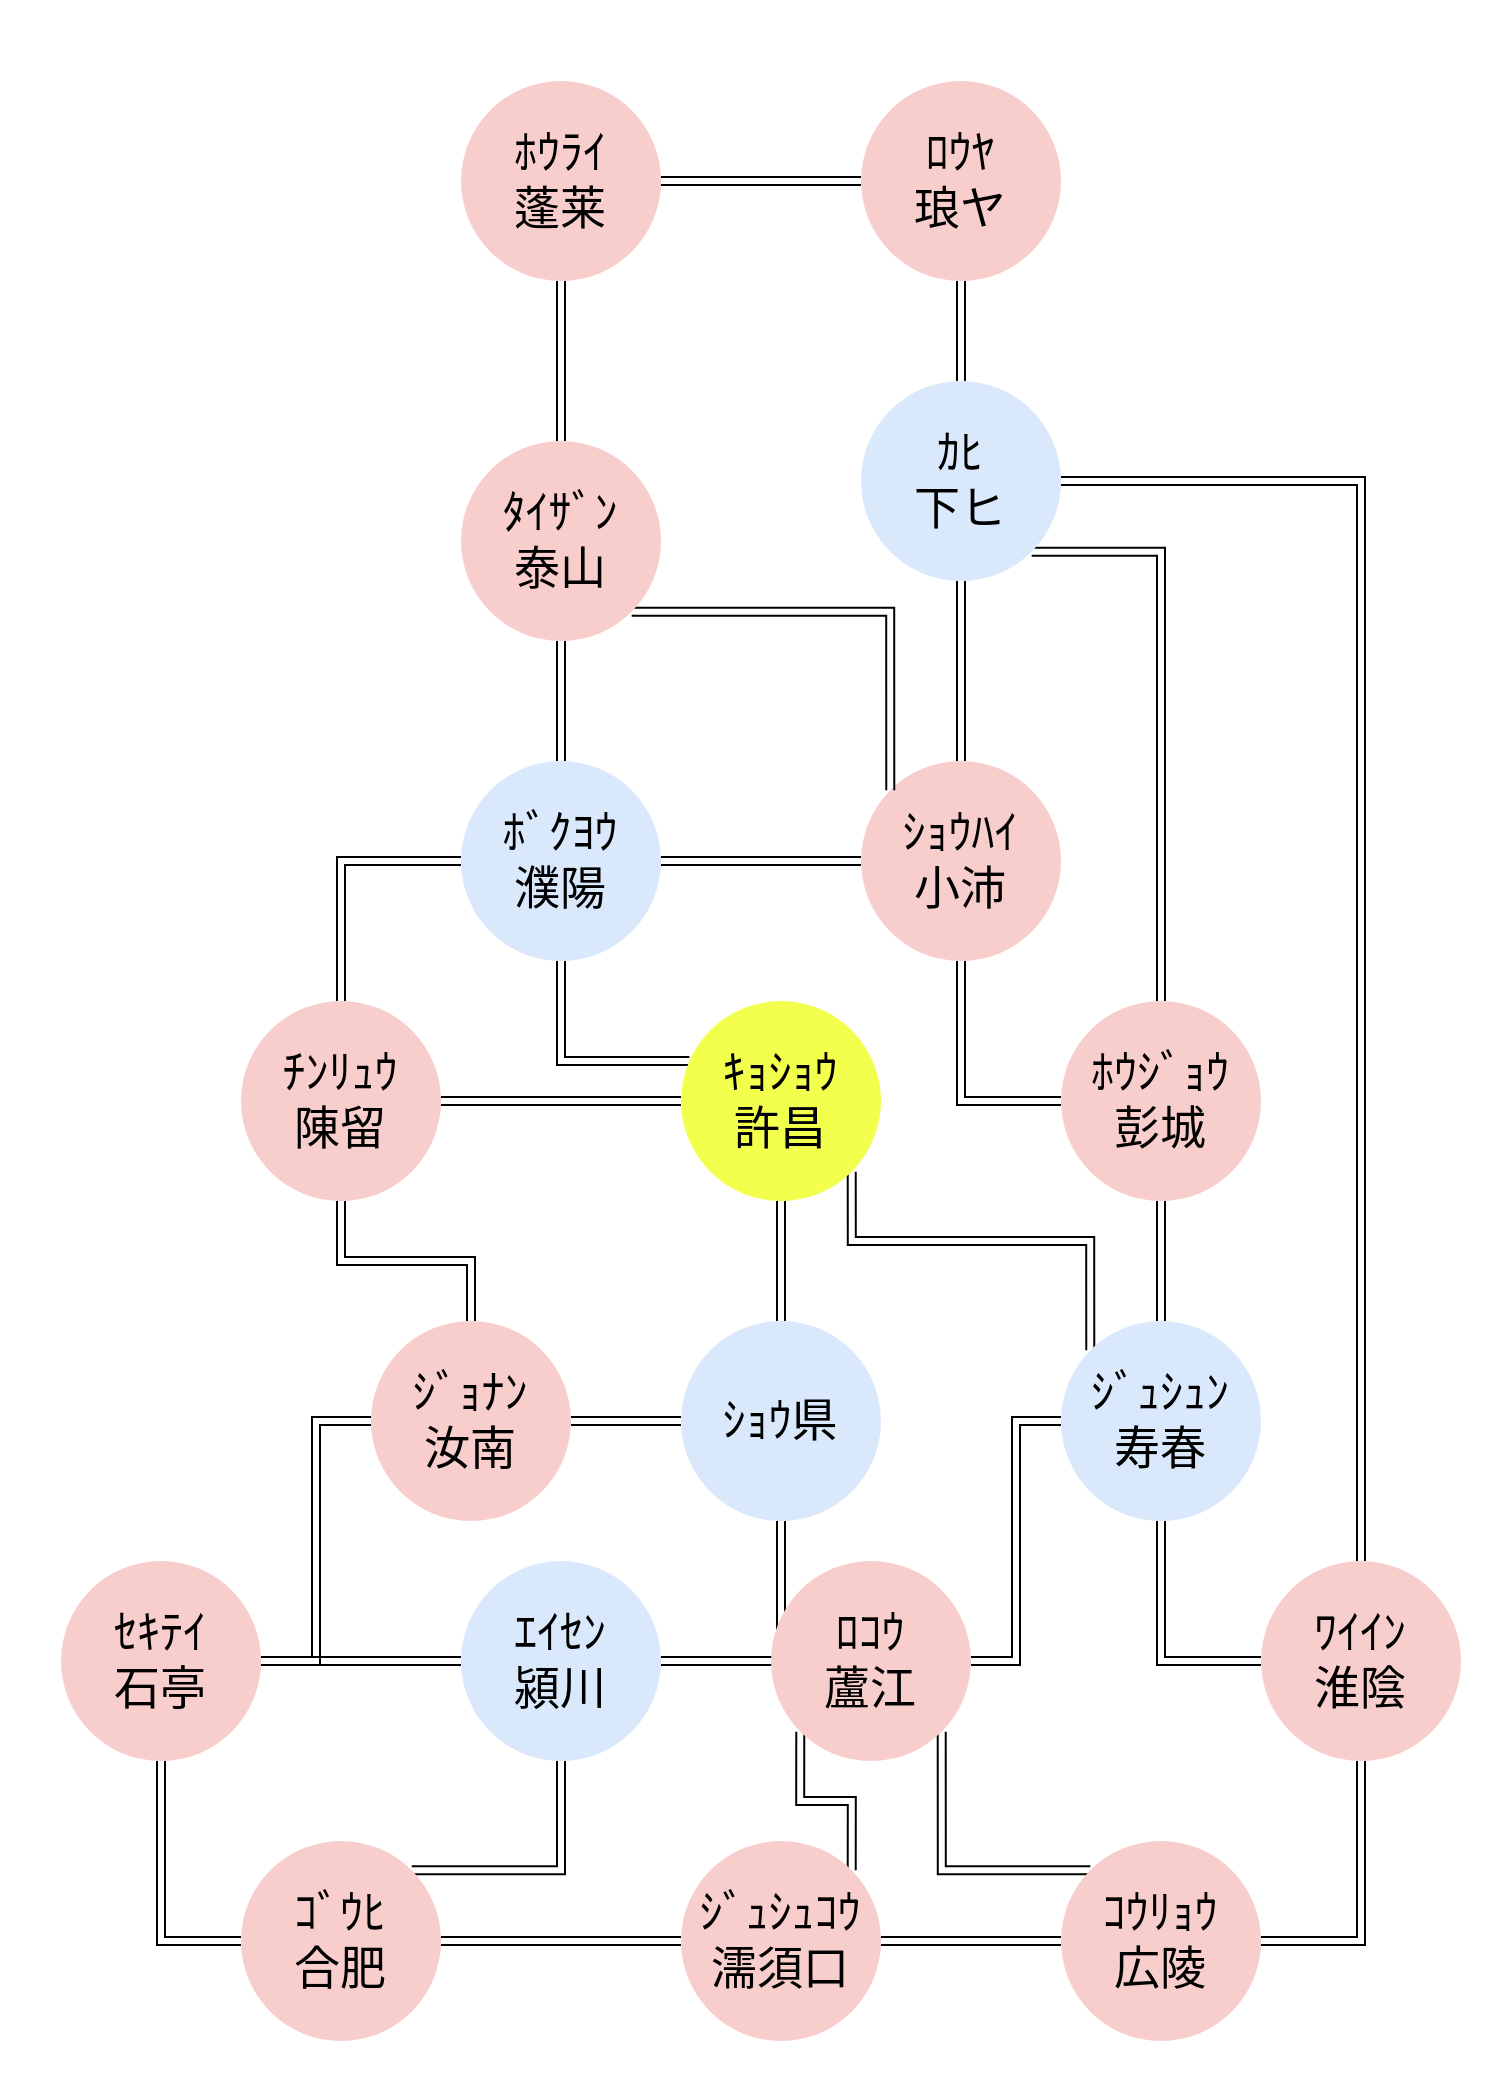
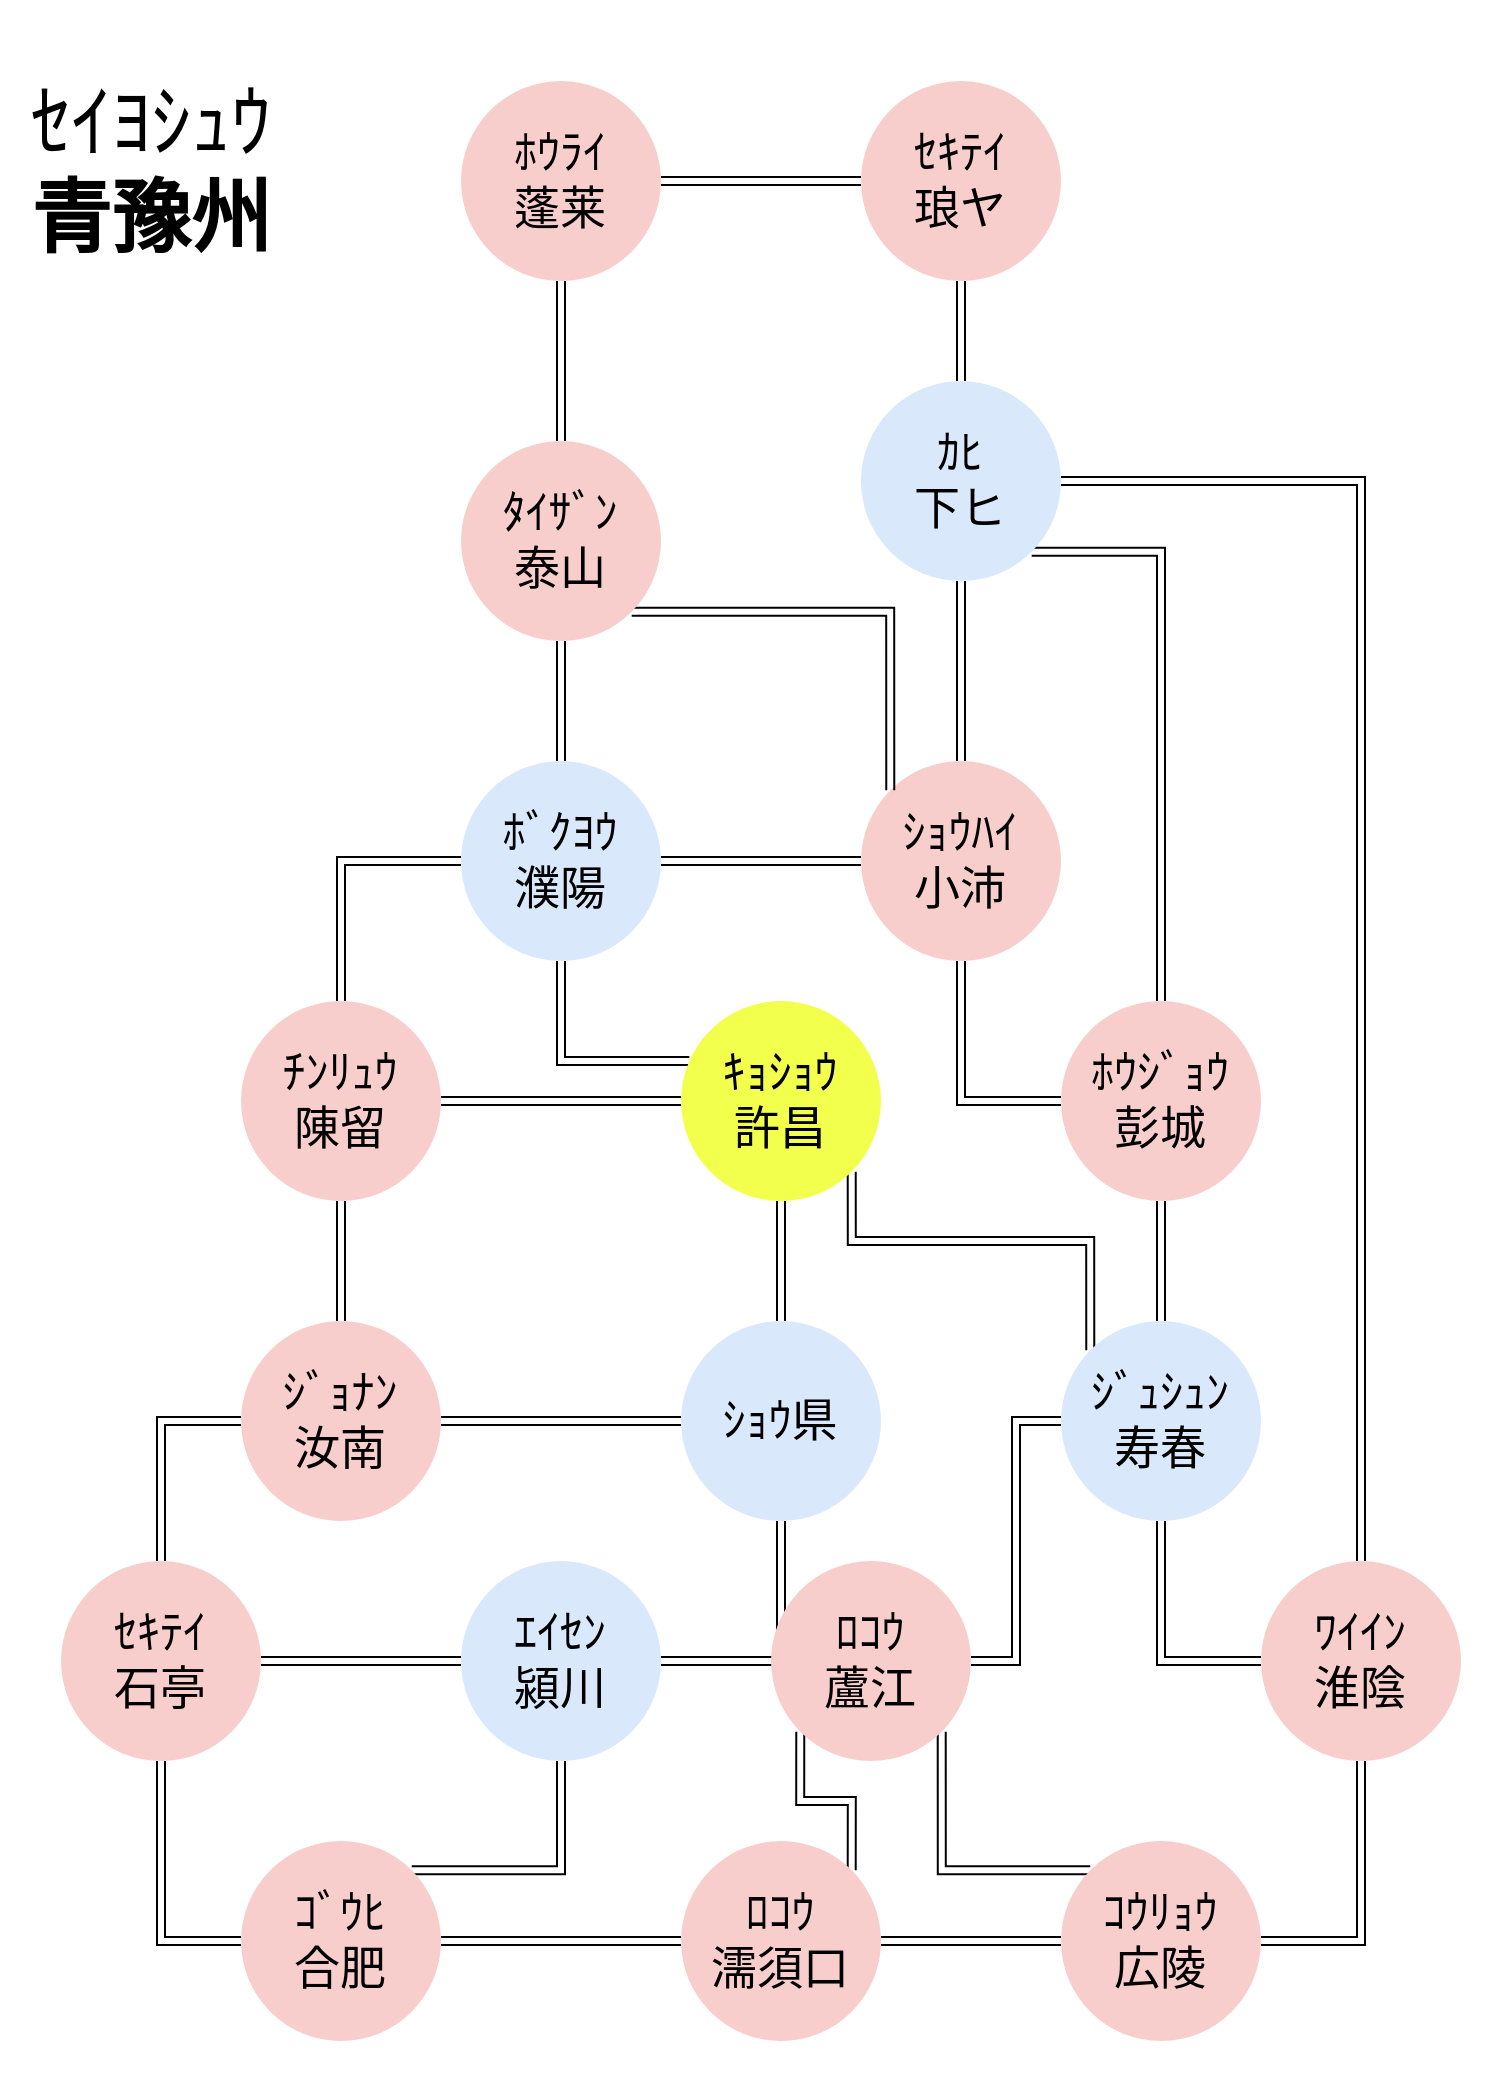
node "ｾｲﾖｼｭｳ青豫州": added
node "ﾛｳﾔ 琅ヤ": label "ﾛｳﾔ 琅ヤ" -> "ｾｷﾃｲ 琅ヤ"
node "ｼﾞｮﾅﾝ 汝南": moved (471, 1421) -> (341, 1421)
node "ｼﾞｭｼｭｺｳ 濡須口": label "ｼﾞｭｼｭｺｳ 濡須口" -> "ﾛｺｳ 濡須口"
